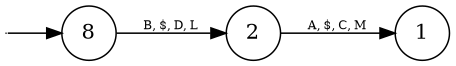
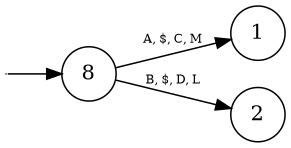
edge "2" -> "1": now "8" -> "1"
